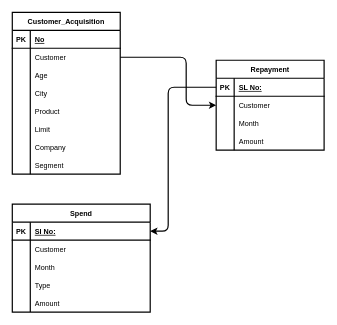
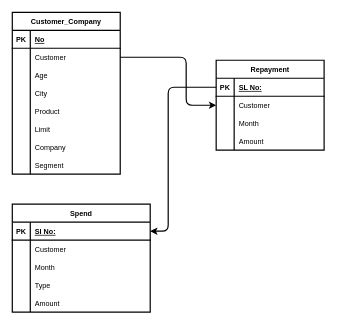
node "Customer_Acquisition": label "Customer_Acquisition" -> "Customer_Company"
